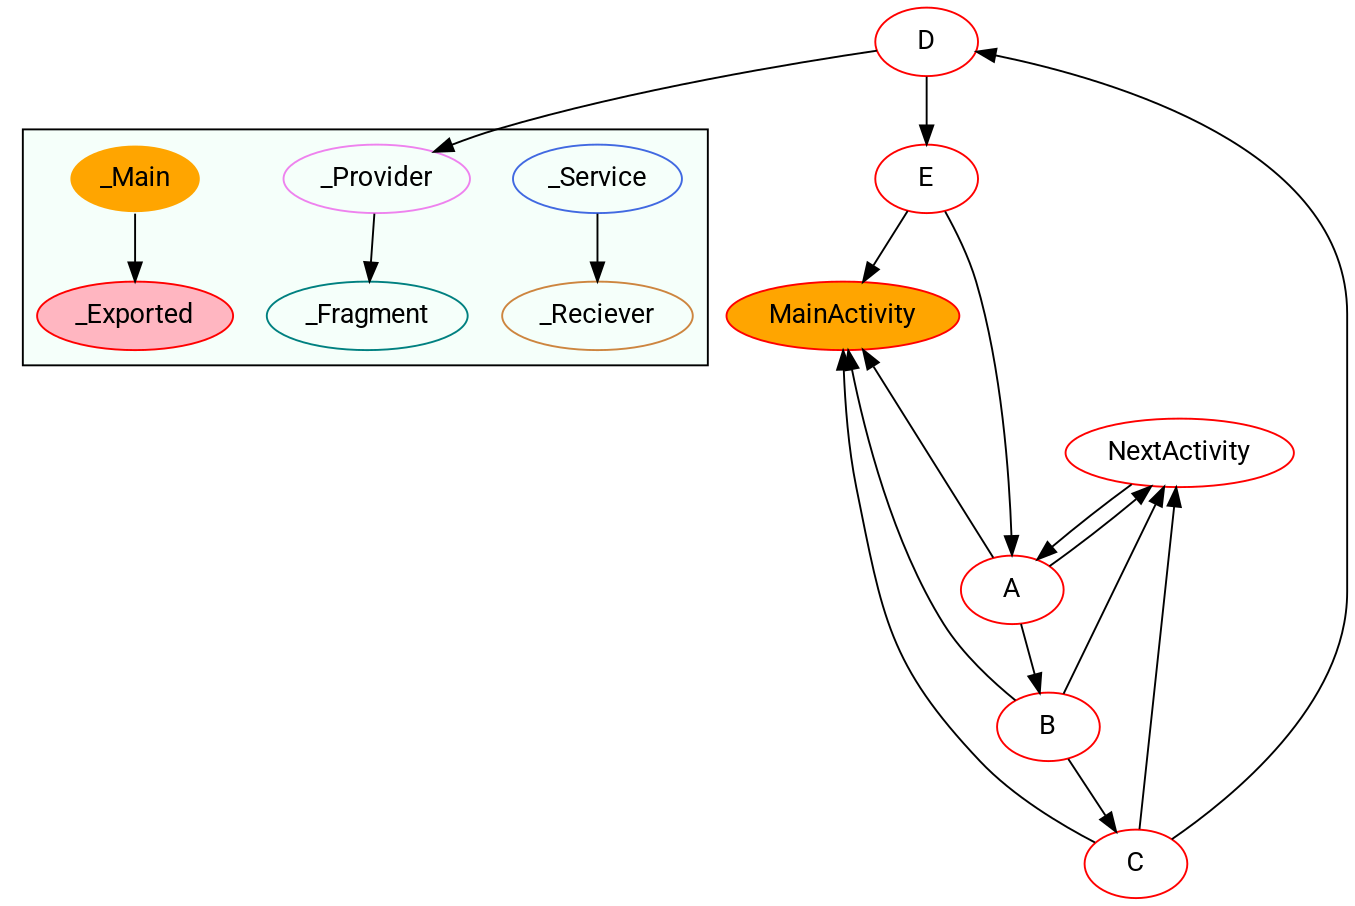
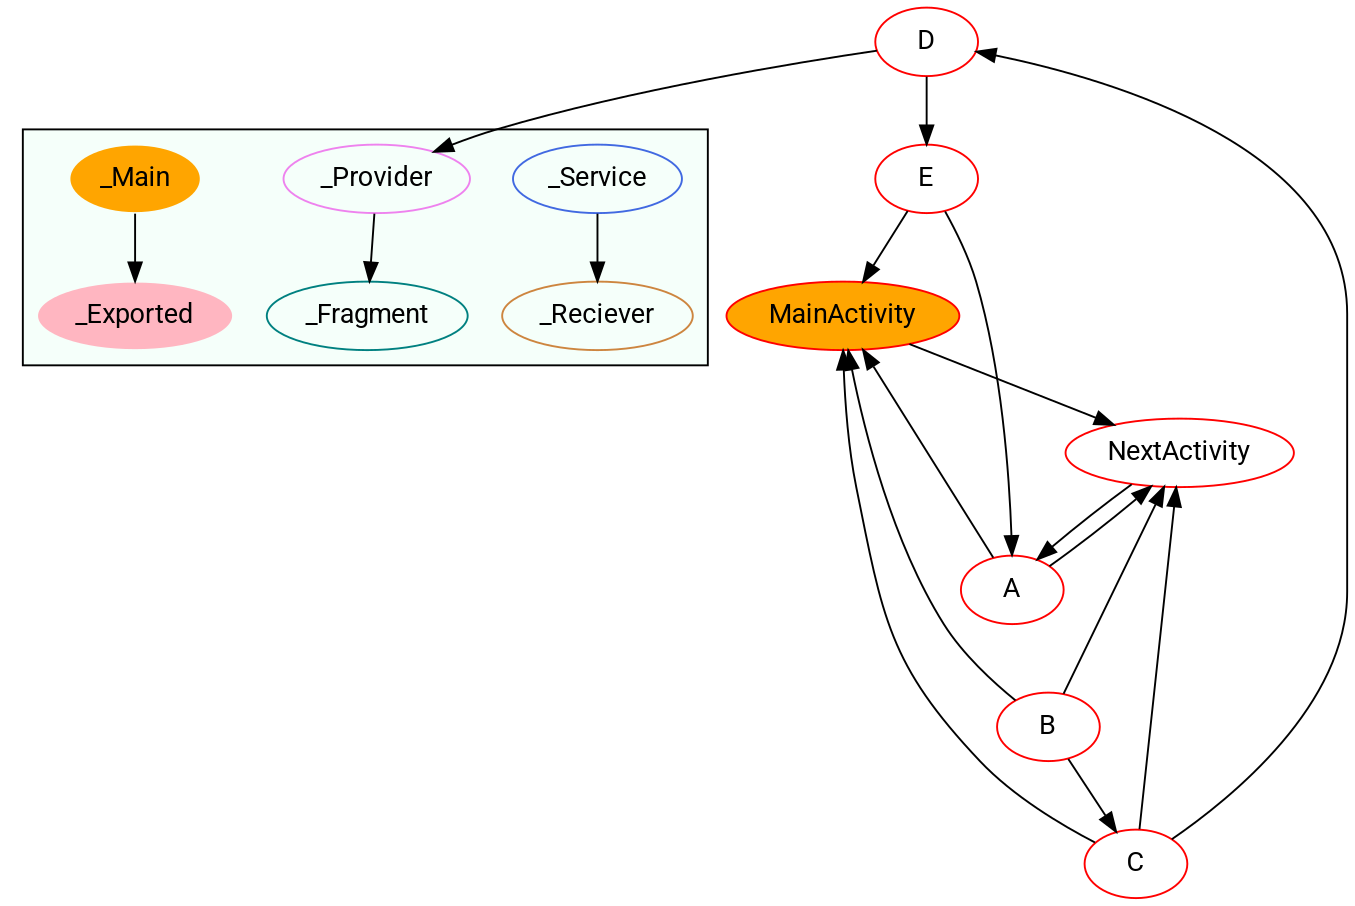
node "_Exported": color red -> mintcream
edge "MainActivity" -> "NextActivity": added
edge "A" -> "B": removed
